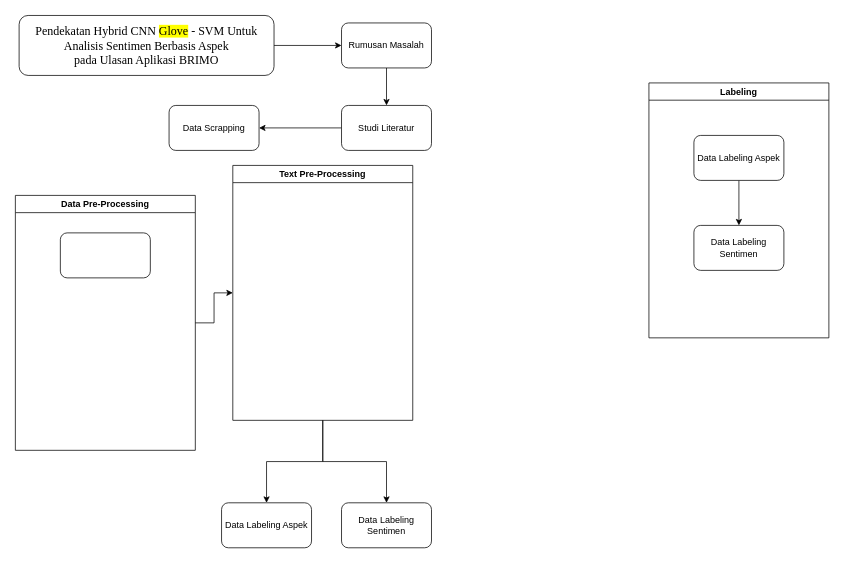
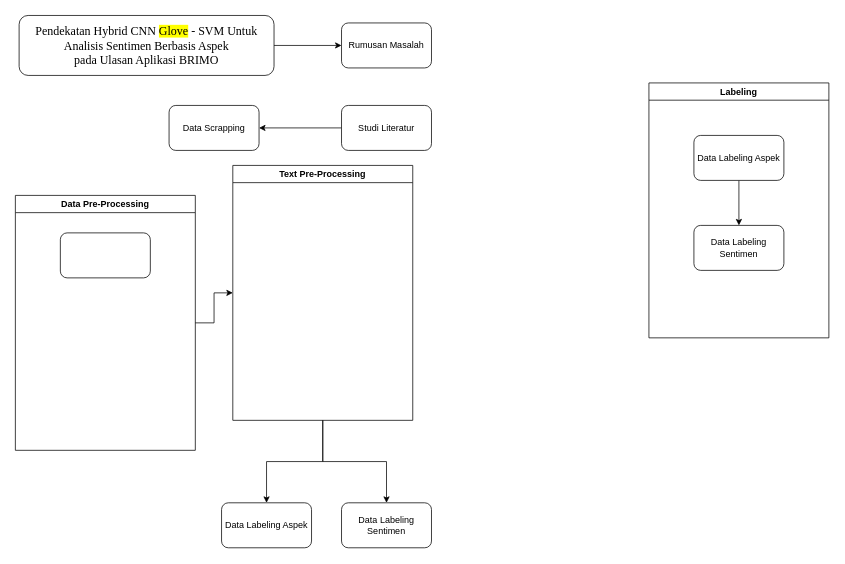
edge "Rumusan Masalah" -> "Studi Literatur": removed
